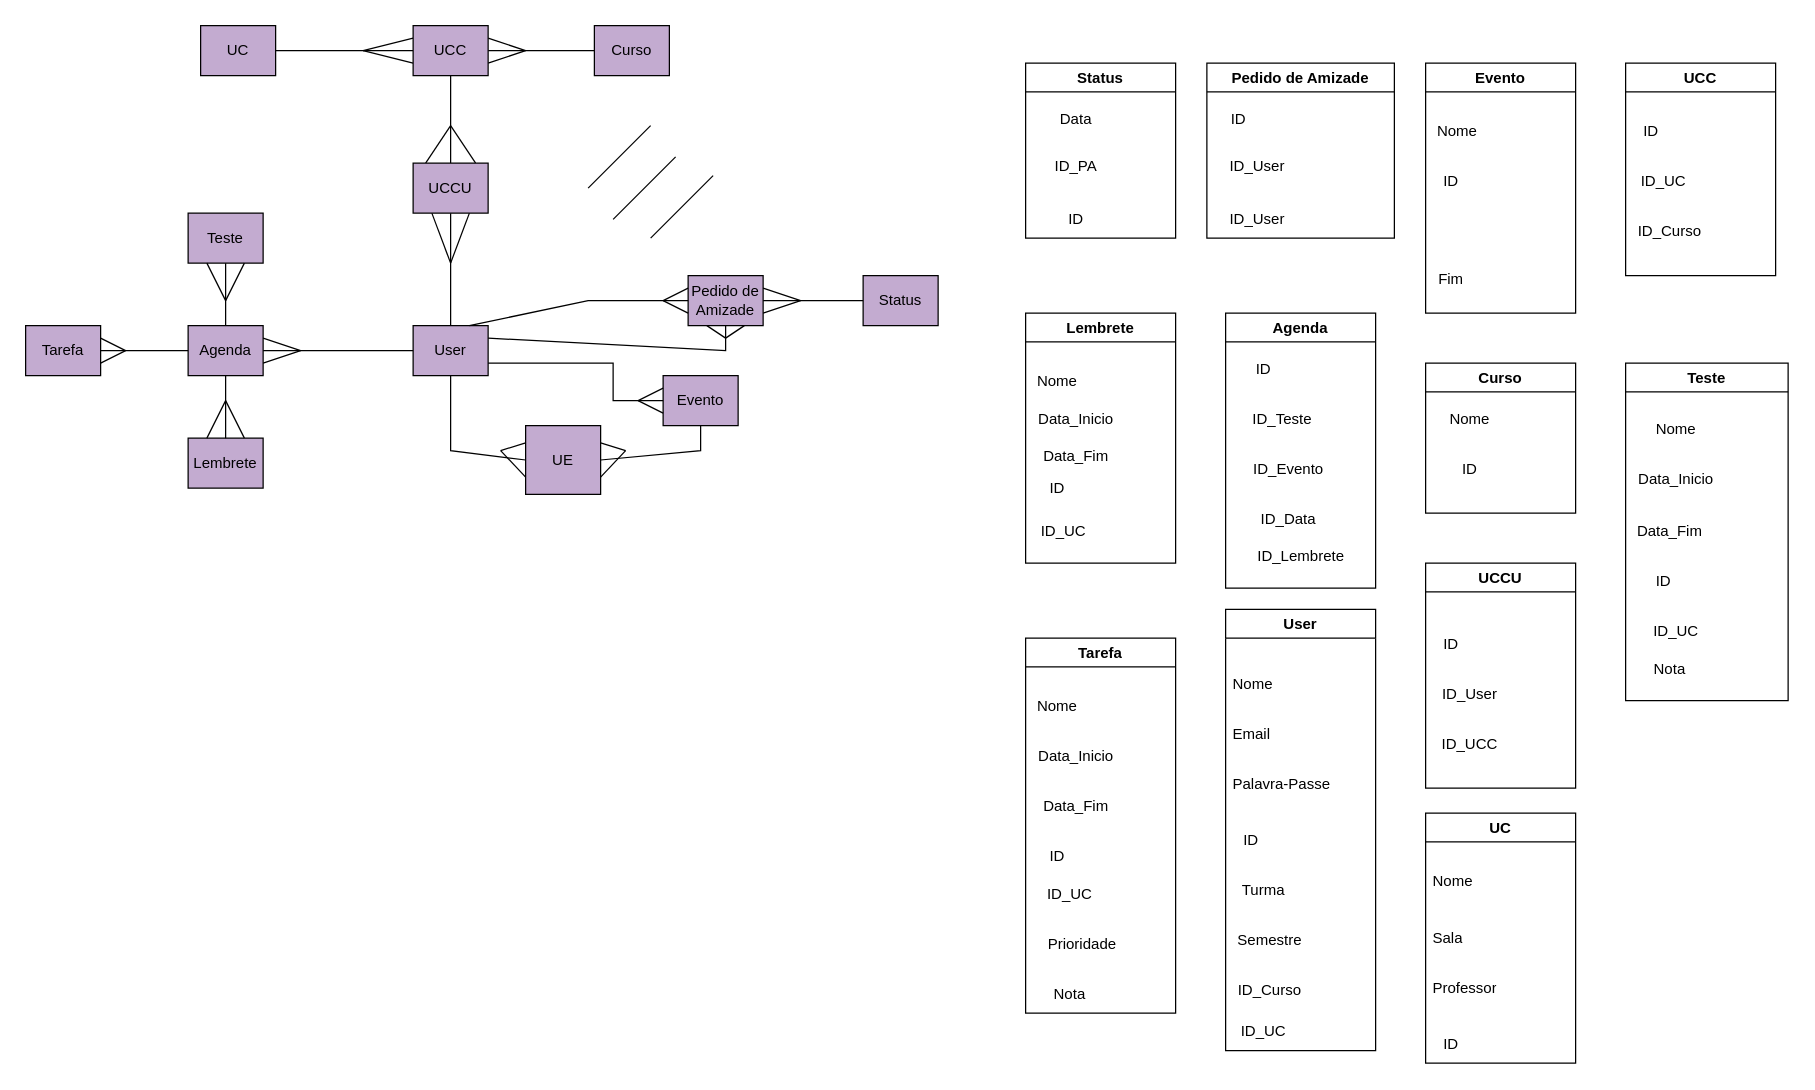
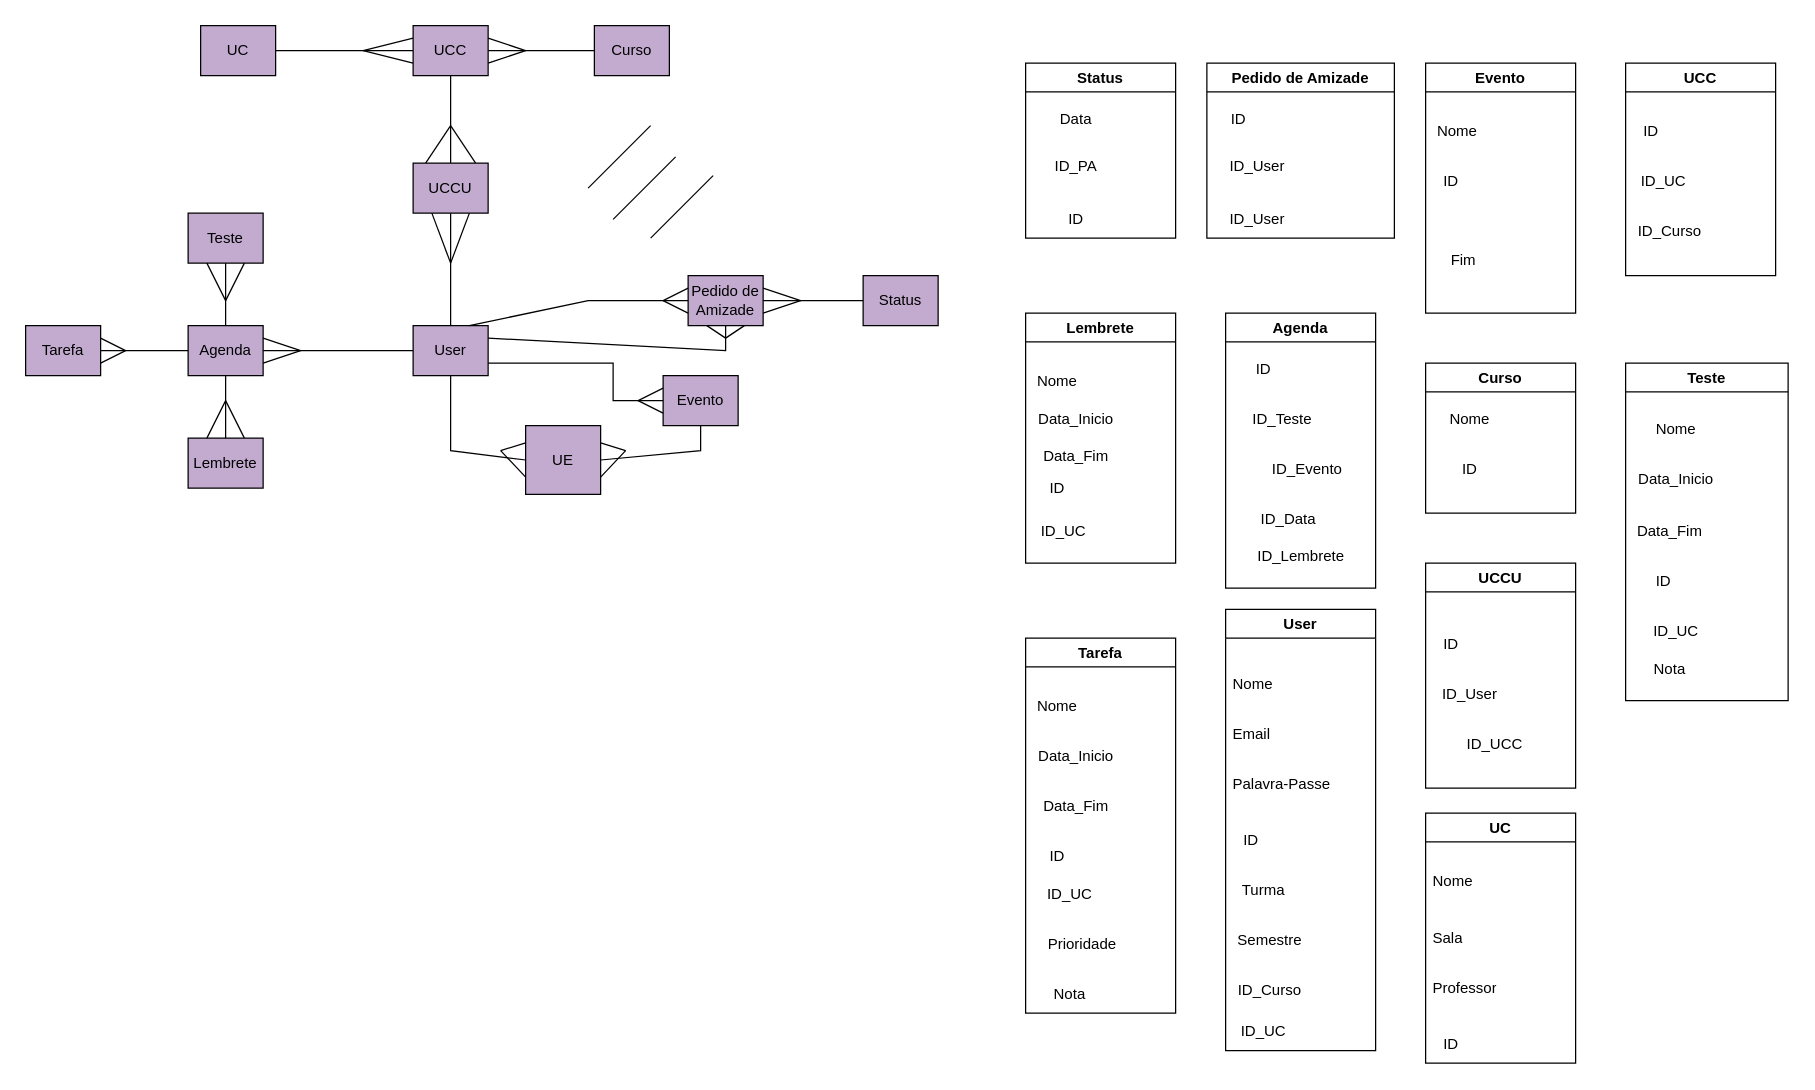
node "Fim": moved (1451, 279) -> (1463, 261)
node "ID_Evento": moved (1288, 469) -> (1307, 469)
node "ID_UCC": moved (1469, 744) -> (1494, 744)
